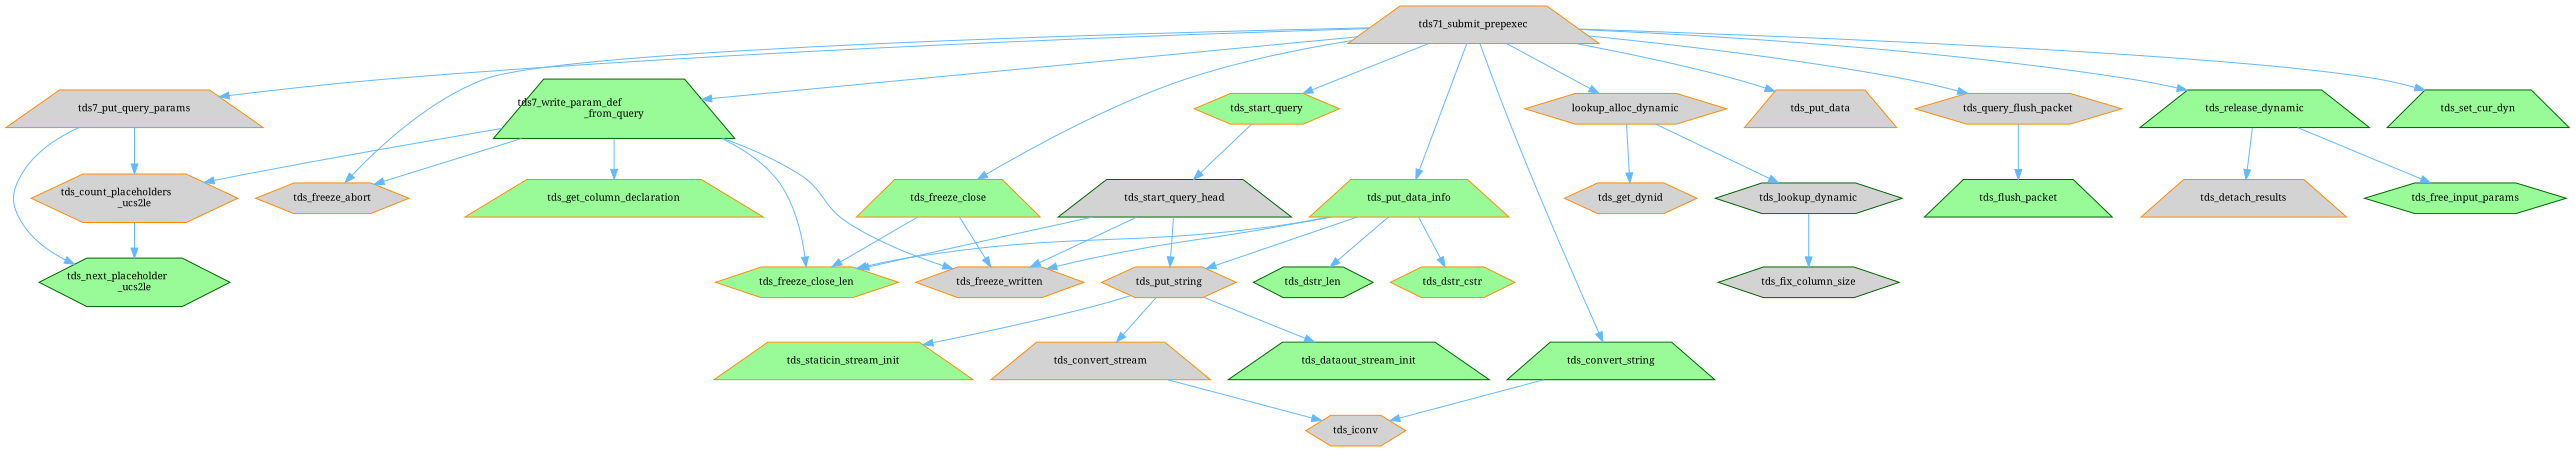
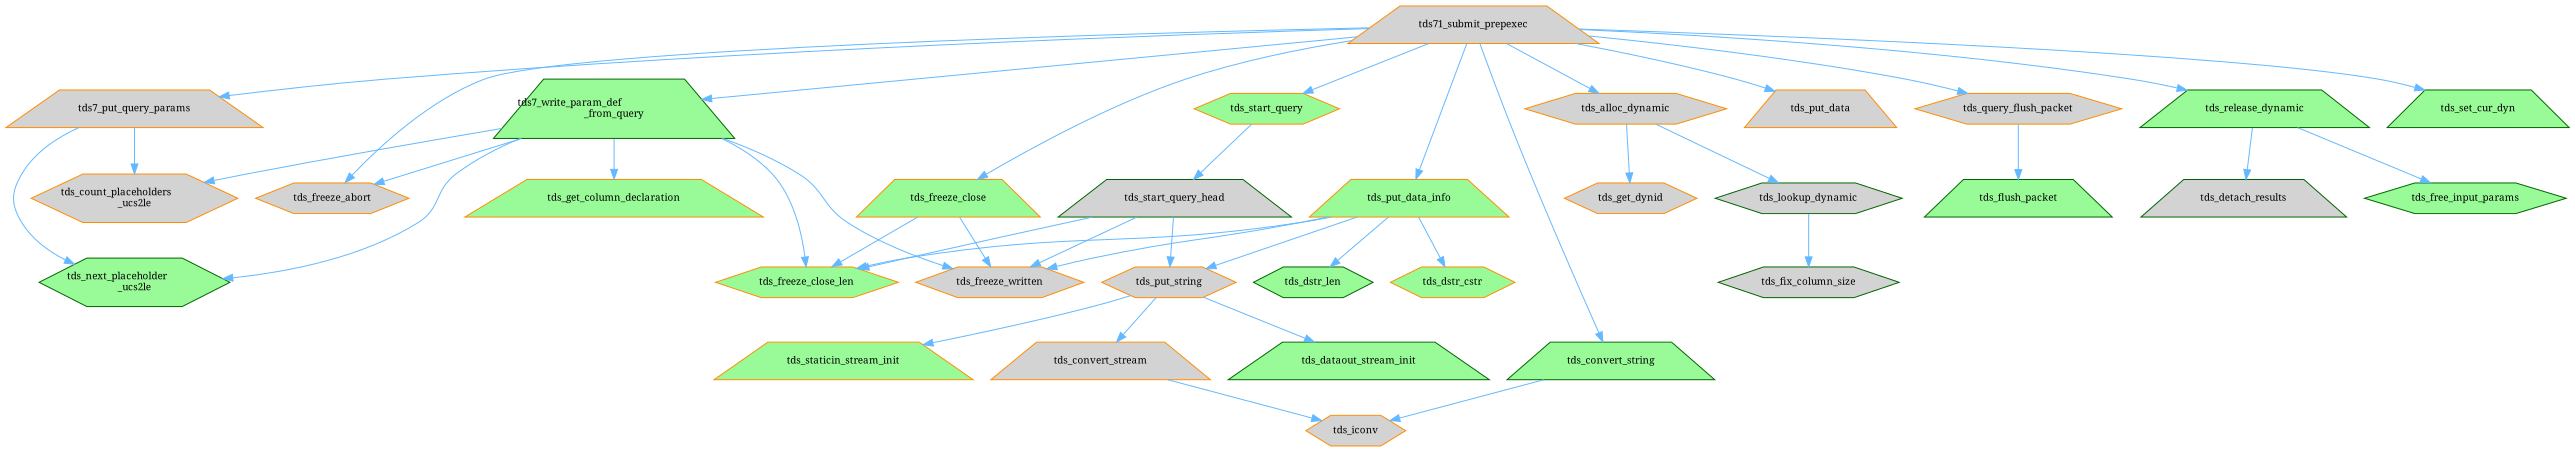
node "lookup_alloc_dynamic": label "lookup_alloc_dynamic" -> "tds_alloc_dynamic"
node "tds_detach_results": color darkorange -> darkgreen
edge "tds_count_placeholders _ucs2le" -> "tds_next_placeholder _ucs2le": now "tds7_write_param_def _from_query" -> "tds_next_placeholder _ucs2le"
